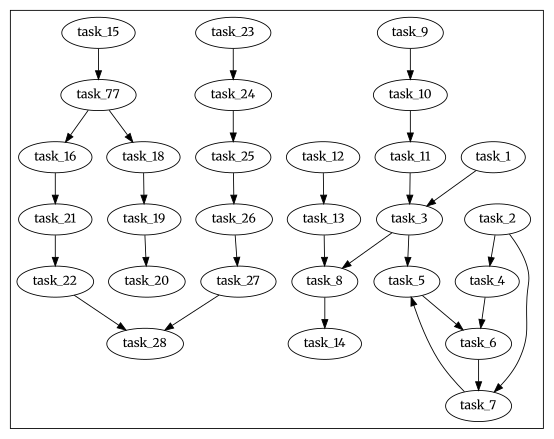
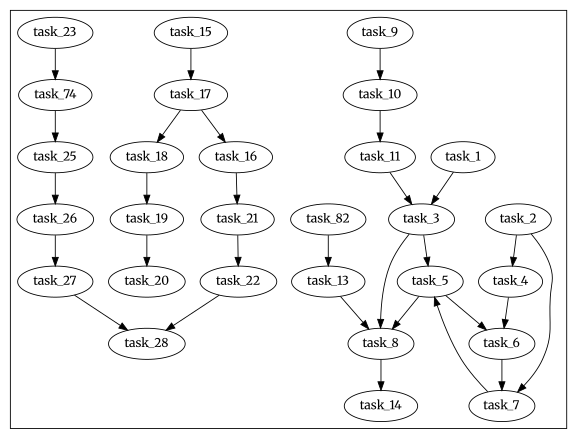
node "task_77": label "task_77" -> "task_17"
node "task_24": label "task_24" -> "task_74"
node "task_12": label "task_12" -> "task_82"
edge "task_5" -> "task_8": added
